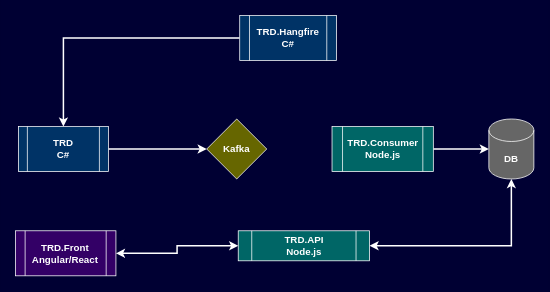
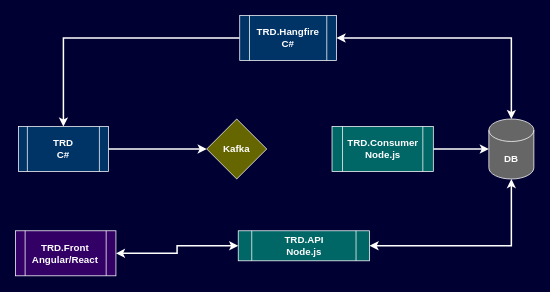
edge "TRD.HangfireC#" -- "DB": added
